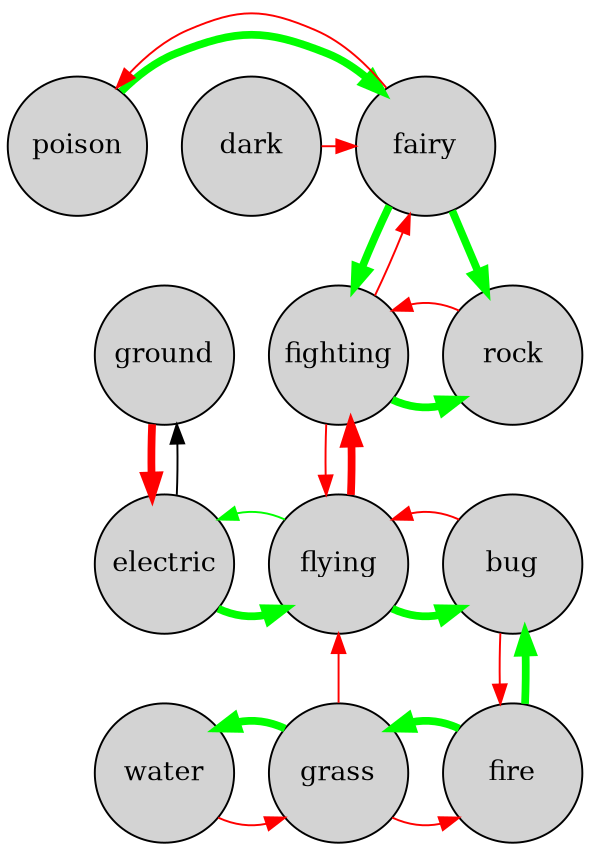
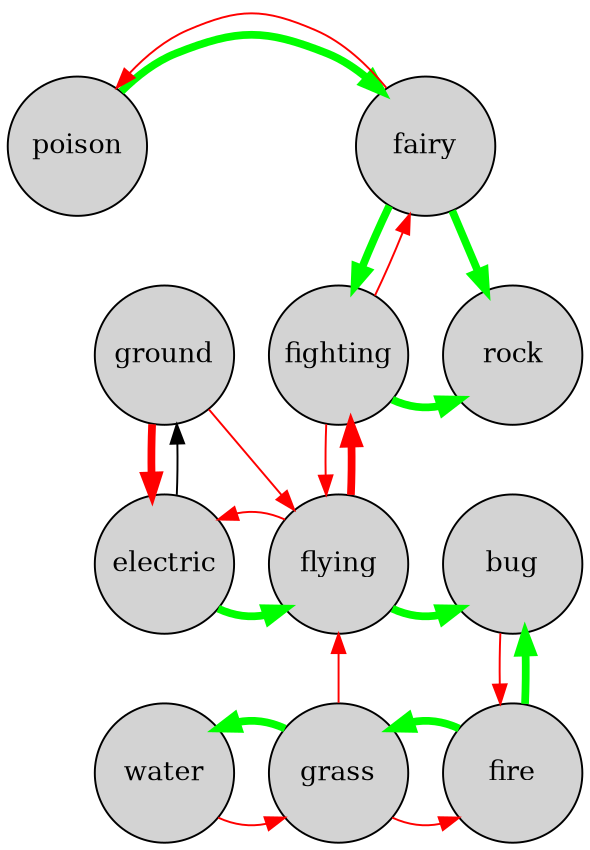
node "dark": removed
edge "rock" -> "fighting": removed
edge "flying" -> "electric": color green -> red
edge "bug" -> "flying": now "ground" -> "flying"
